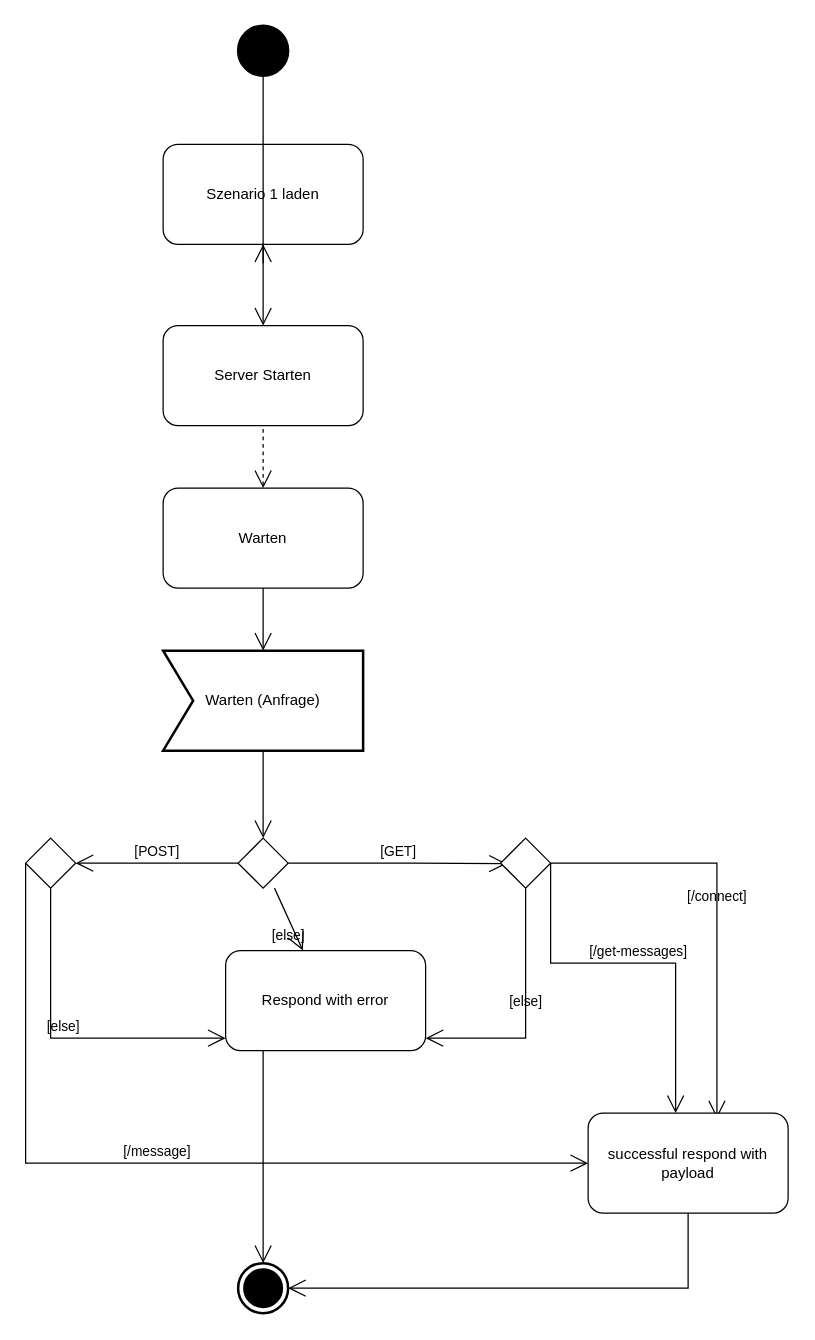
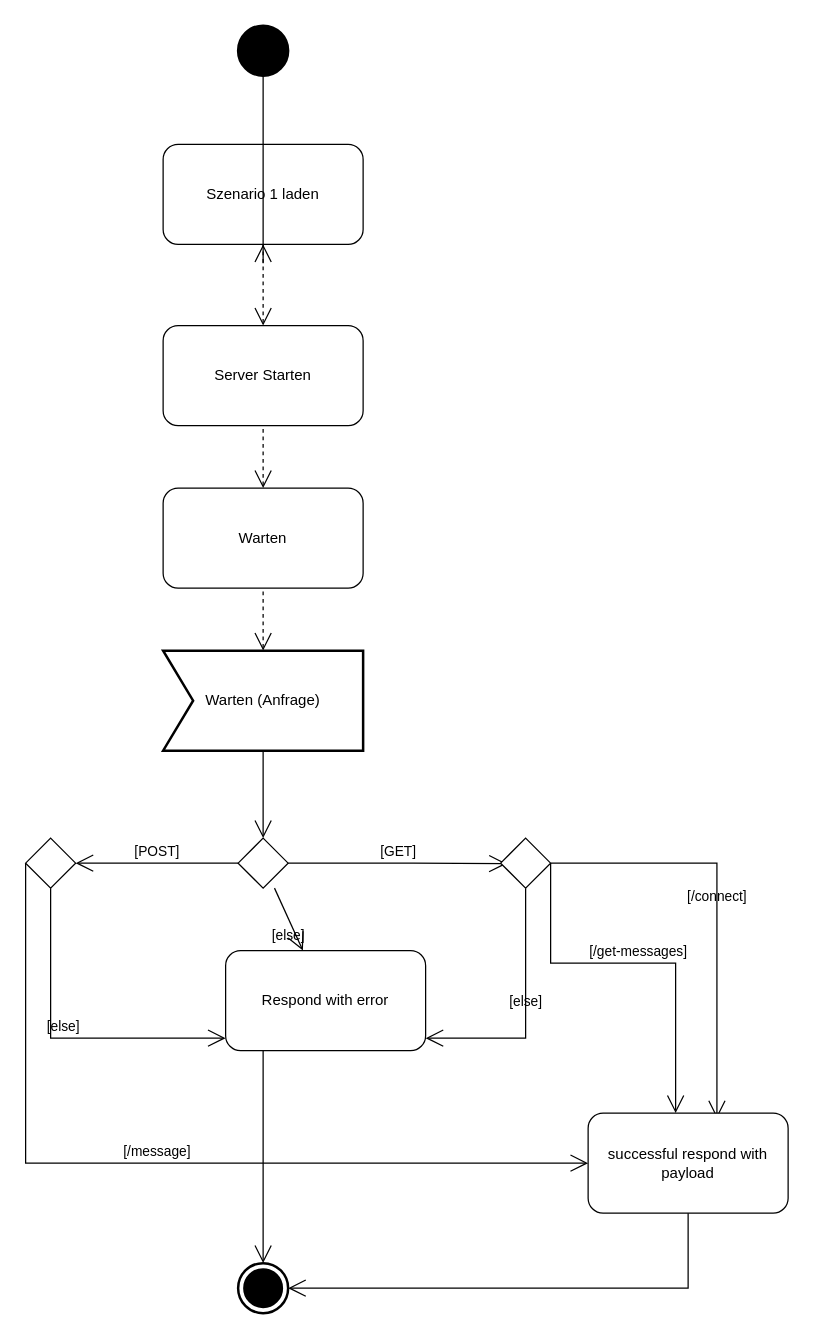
edge "Szenario 1 laden" -> "Server Starten": style solid -> dashed
edge "Warten" -> "Warten (Anfrage)": style solid -> dashed
